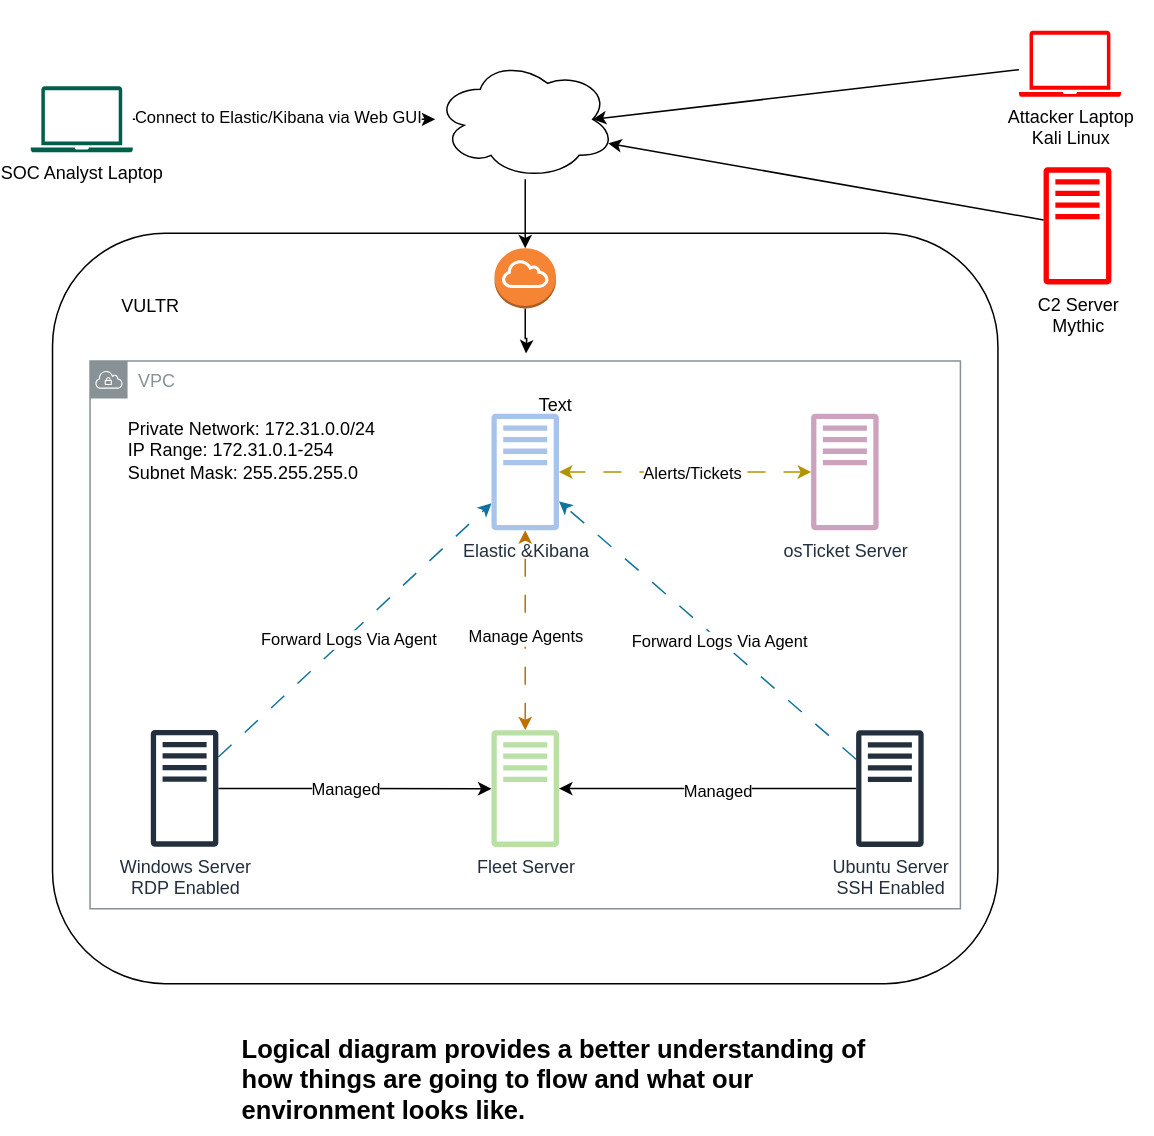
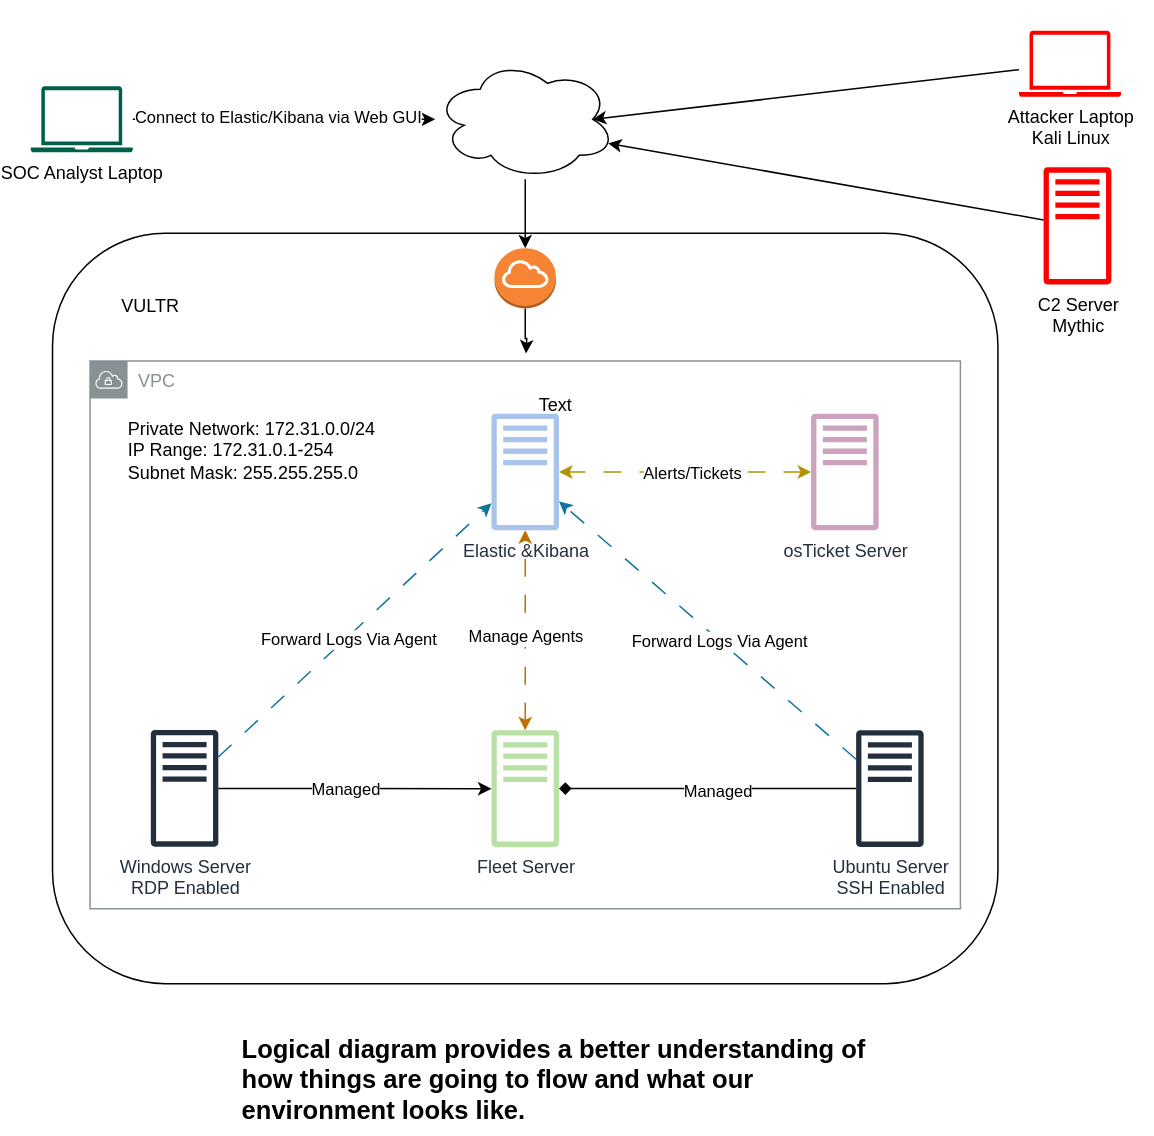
edge "Ubuntu Server SSH Enabled" -> "Fleet Server": arrowhead classic -> diamond
